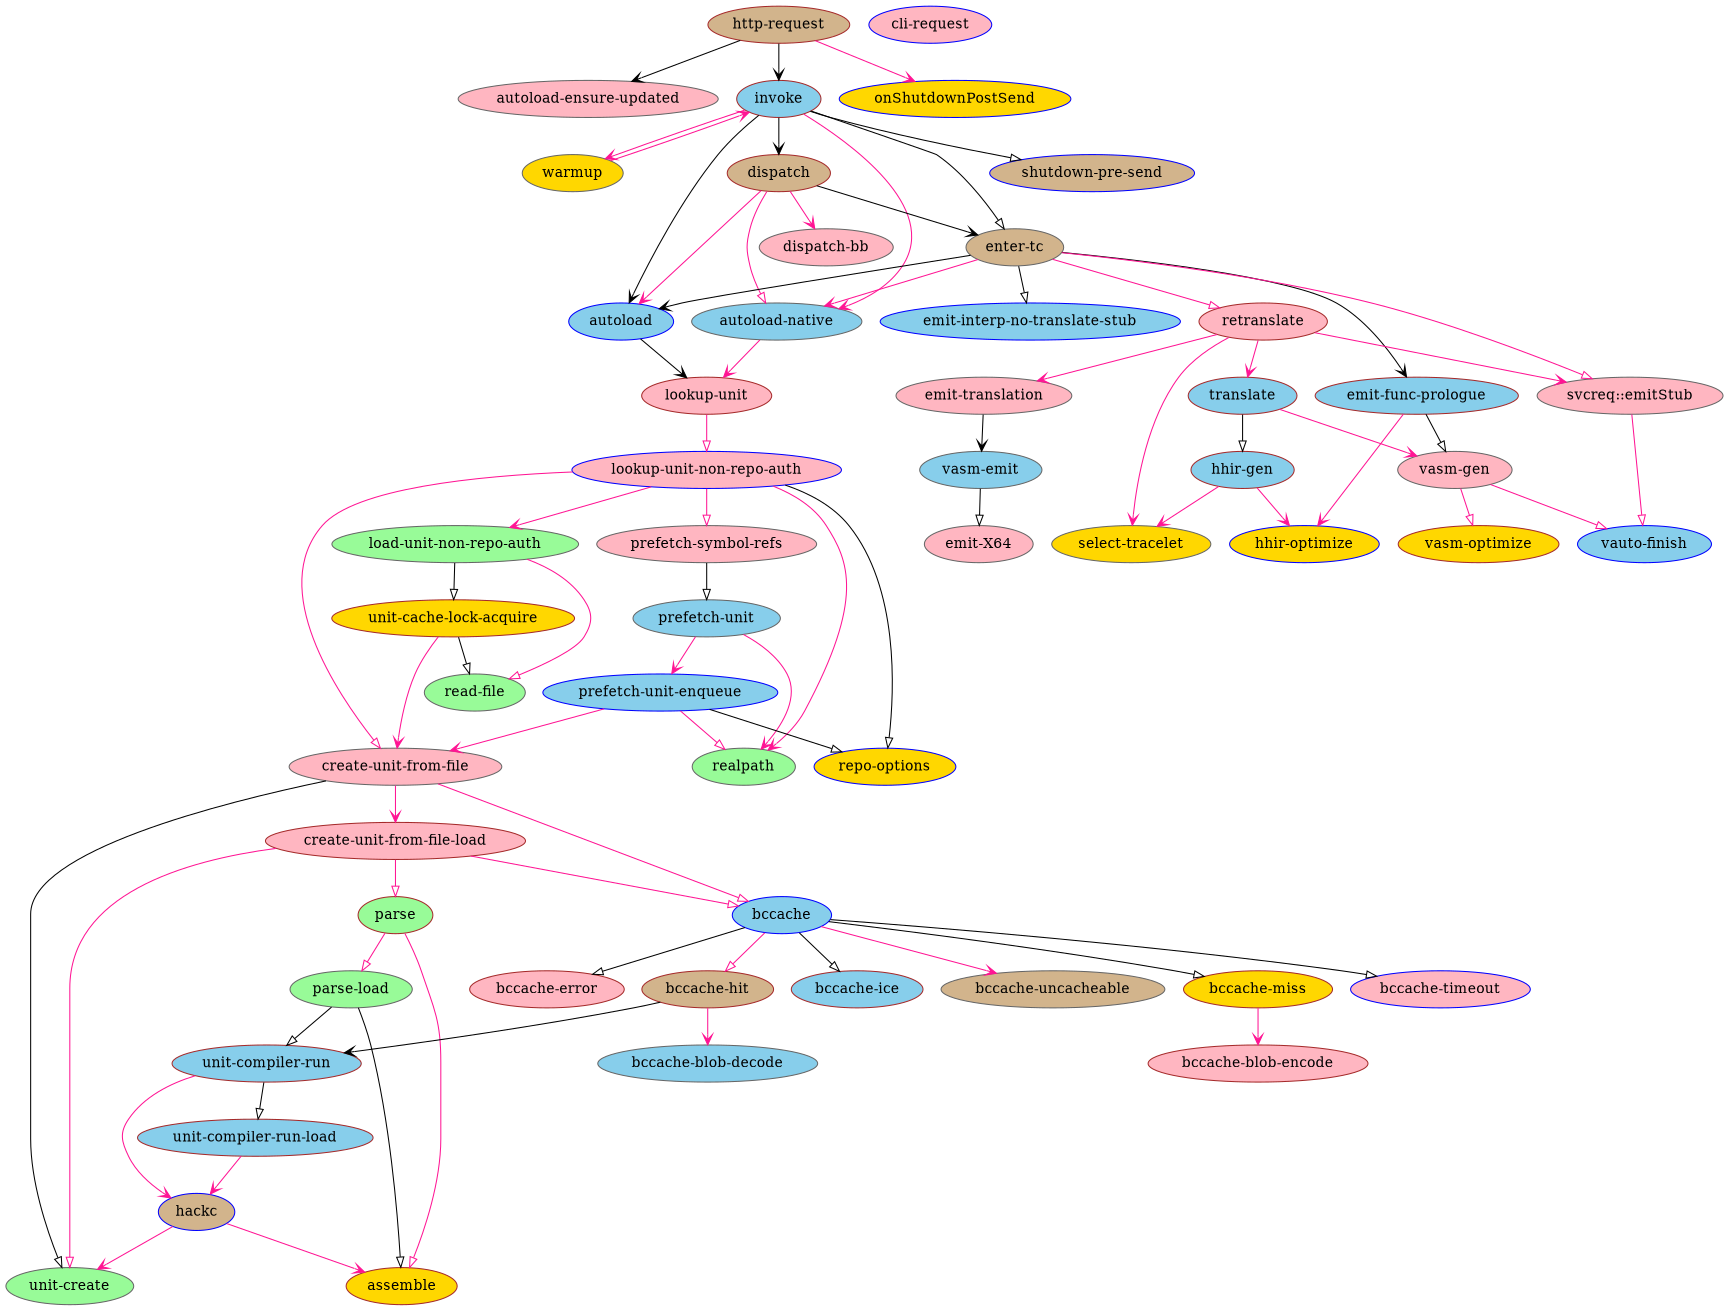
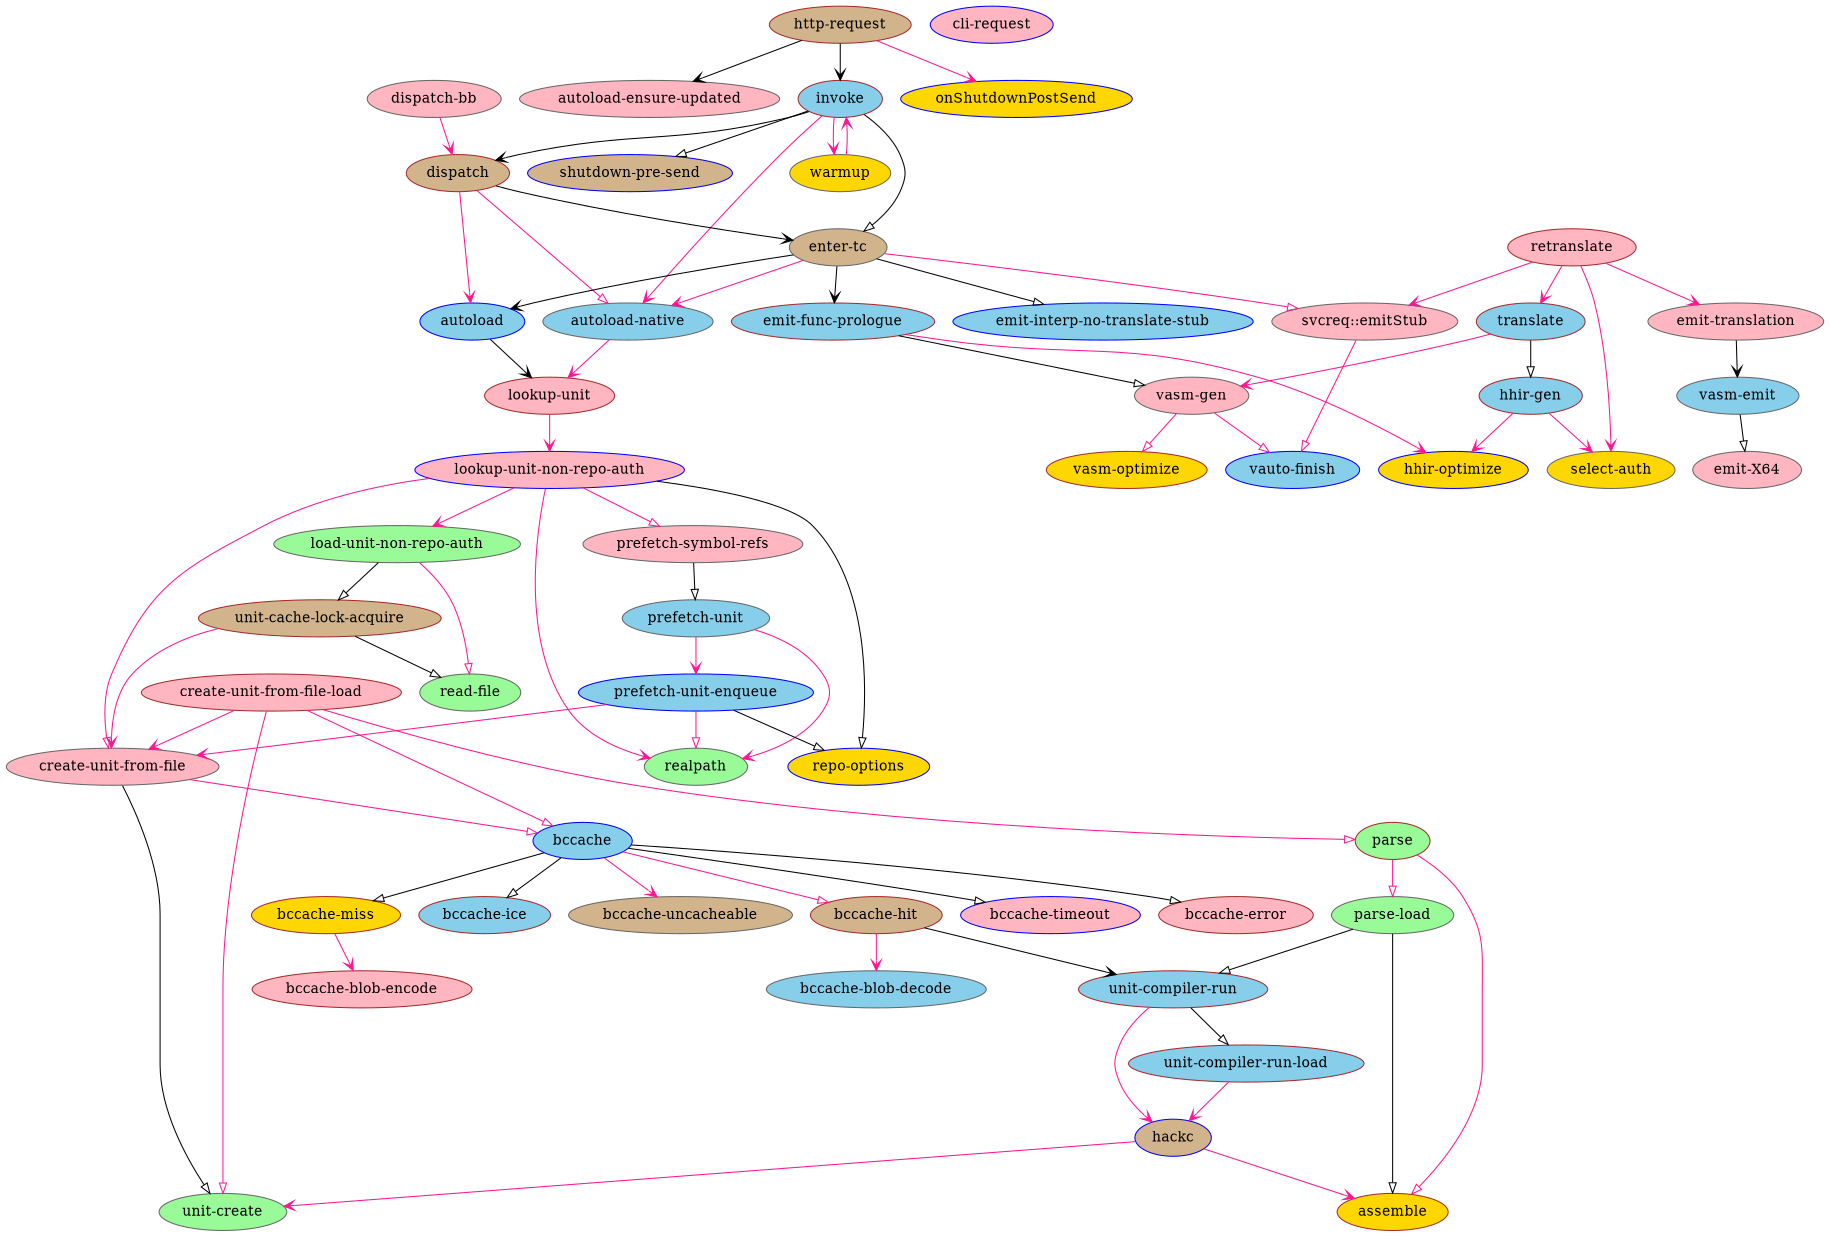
edge "invoke" -> "autoload": removed
edge "dispatch" -> "dispatch-bb": reversed
edge "enter-tc" -> "retranslate": removed
edge "lookup-unit" -> "lookup-unit-non-repo-auth": arrowhead onormal -> vee
node "select-tracelet": label "select-tracelet" -> "select-auth"
node "unit-cache-lock-acquire": fillcolor gold -> tan
edge "create-unit-from-file" -> "create-unit-from-file-load": reversed
